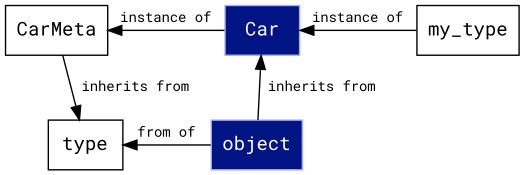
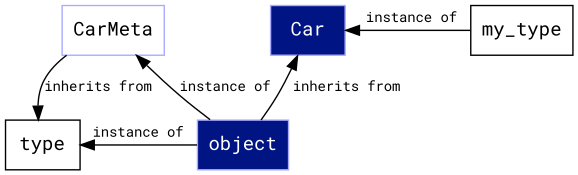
edge "my_type" -> "Car": label "instance of" -> " instance of"
node "CarMeta": color black -> #aaaaff
edge "Car" -> "CarMeta": now "object" -> "CarMeta"
edge "CarMeta" -> "type": label " inherits from" -> "inherits from"
edge "object" -> "type": label "from of" -> "instance of"
